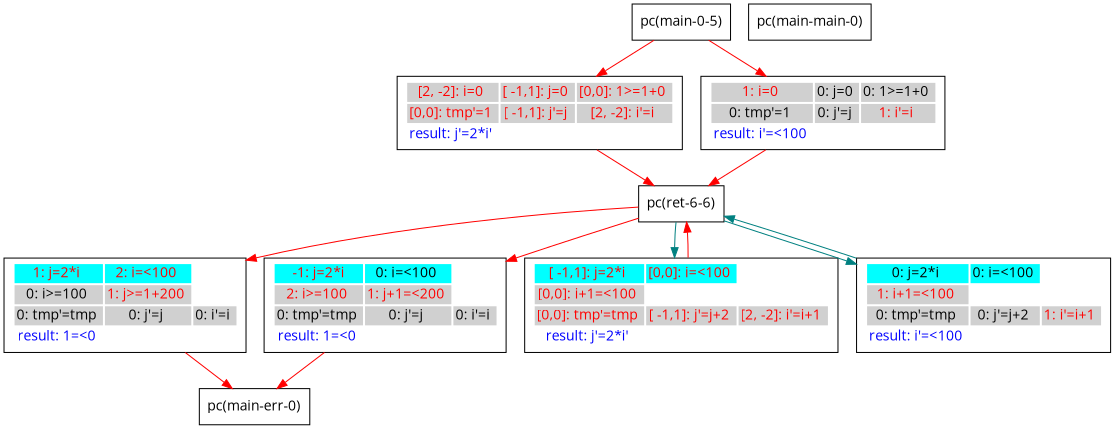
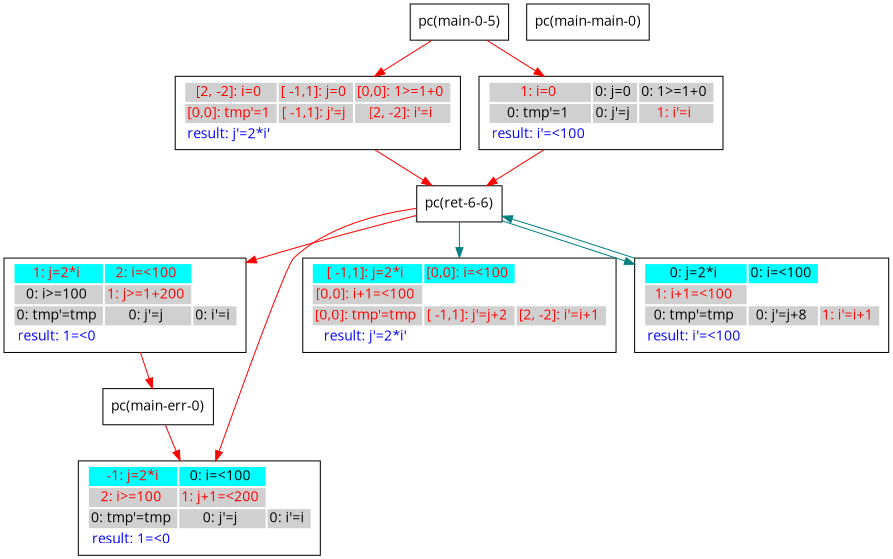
edge "[ -1,1]: j=2*i" -> "pc(ret-6-6)": removed
node "0: j=2*i": text "0: j'=j+2" -> "0: j'=j+8"
edge "-1: j=2*i" -> "pc(main-err-0)": reversed
